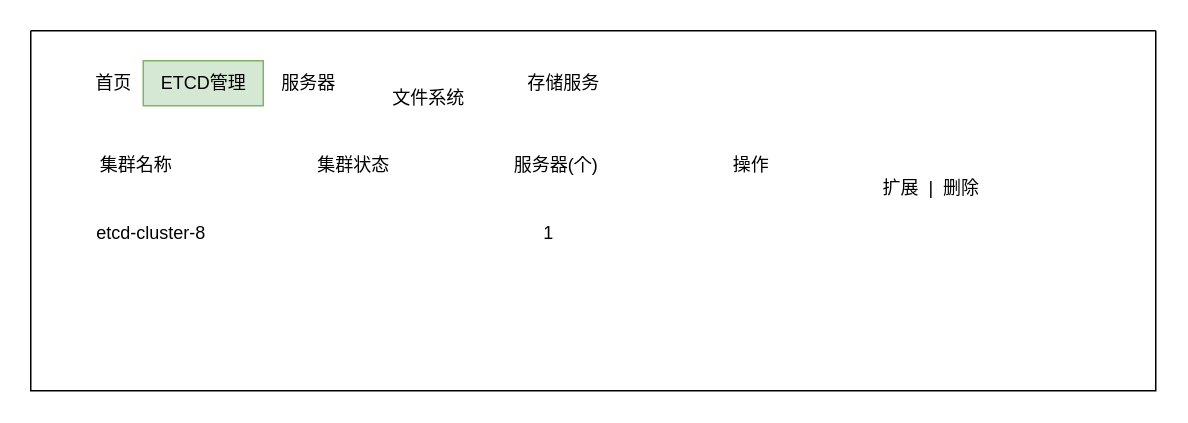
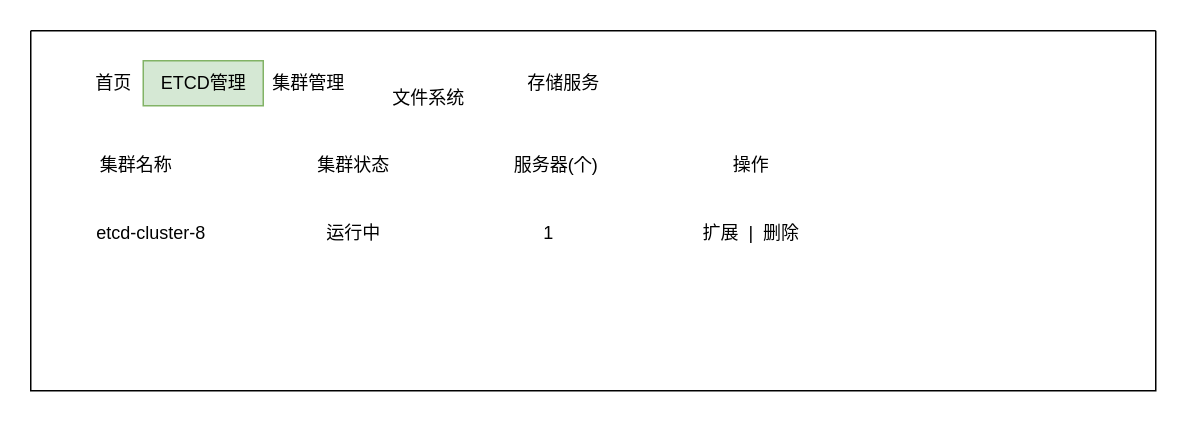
node "服务器": label "服务器" -> "集群管理"
node "扩展 | 删除": moved (931, 188) -> (751, 233)
node "运行中": added
